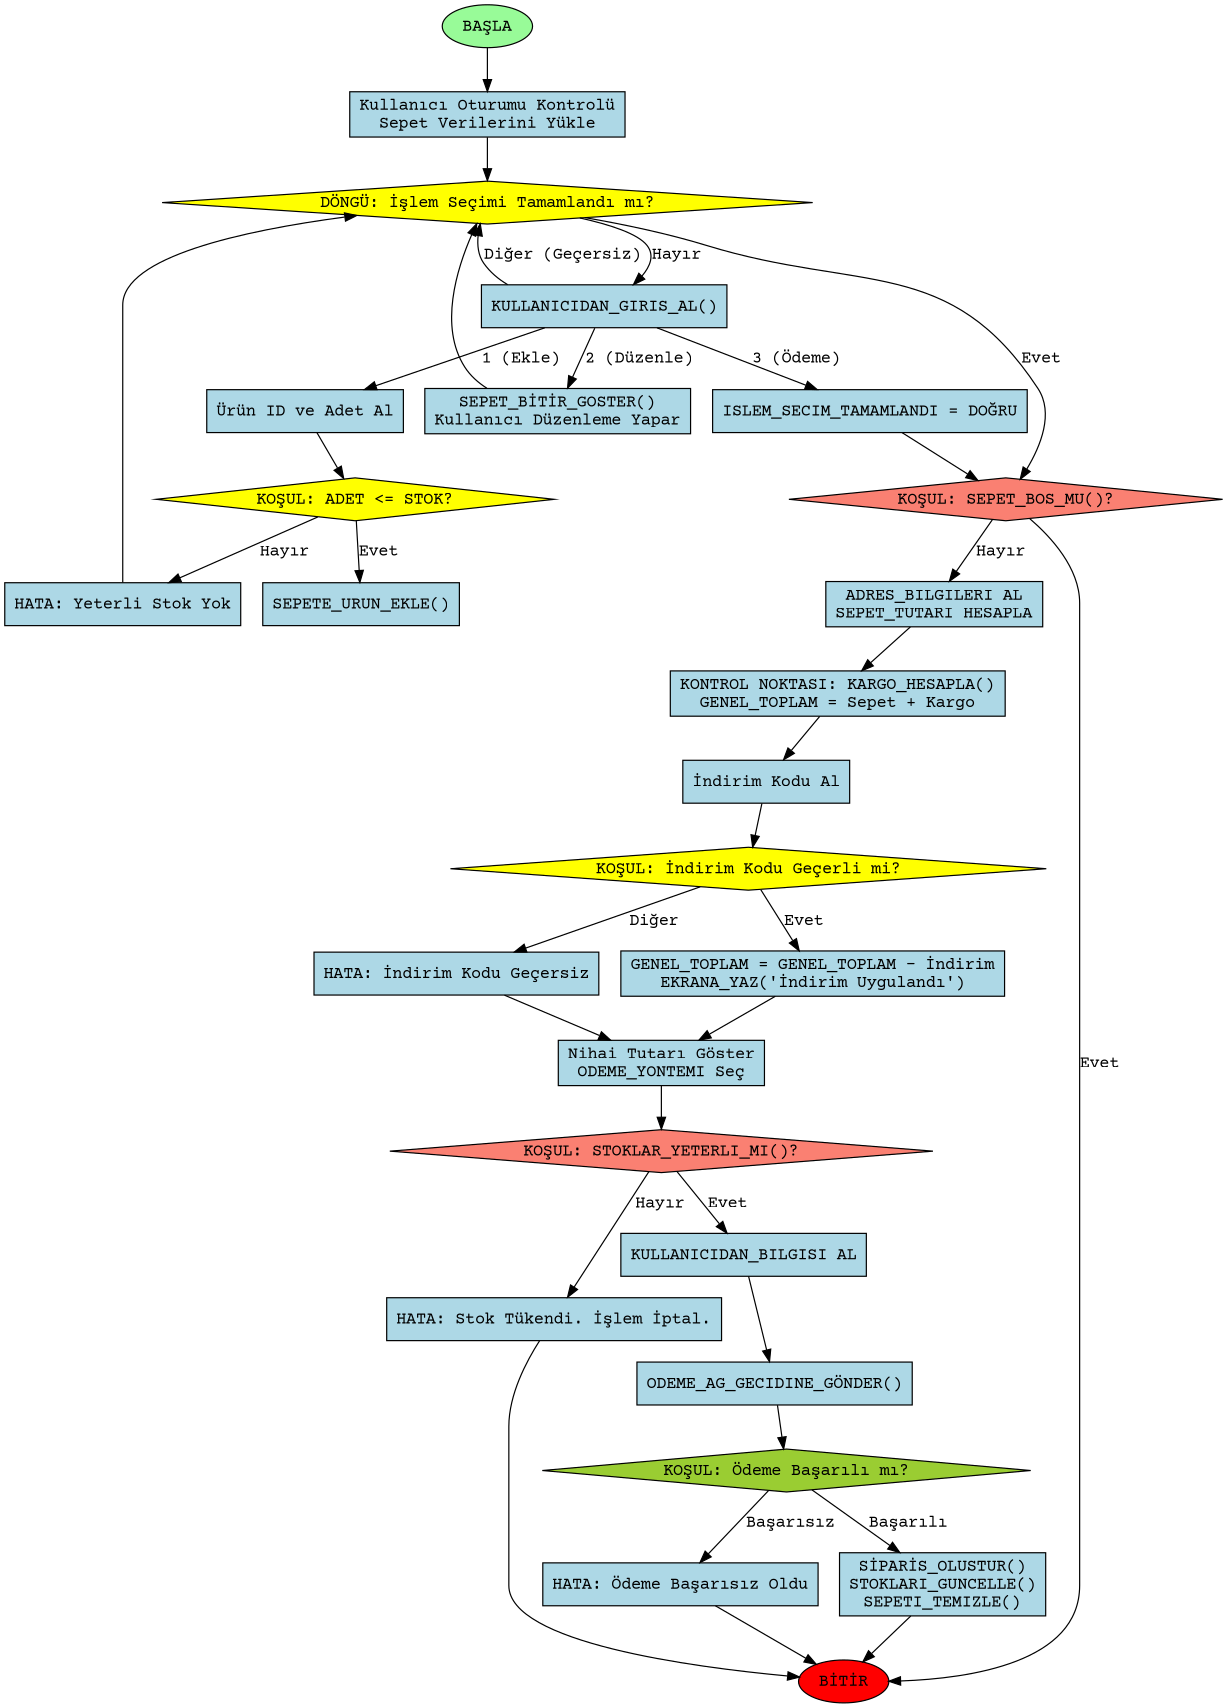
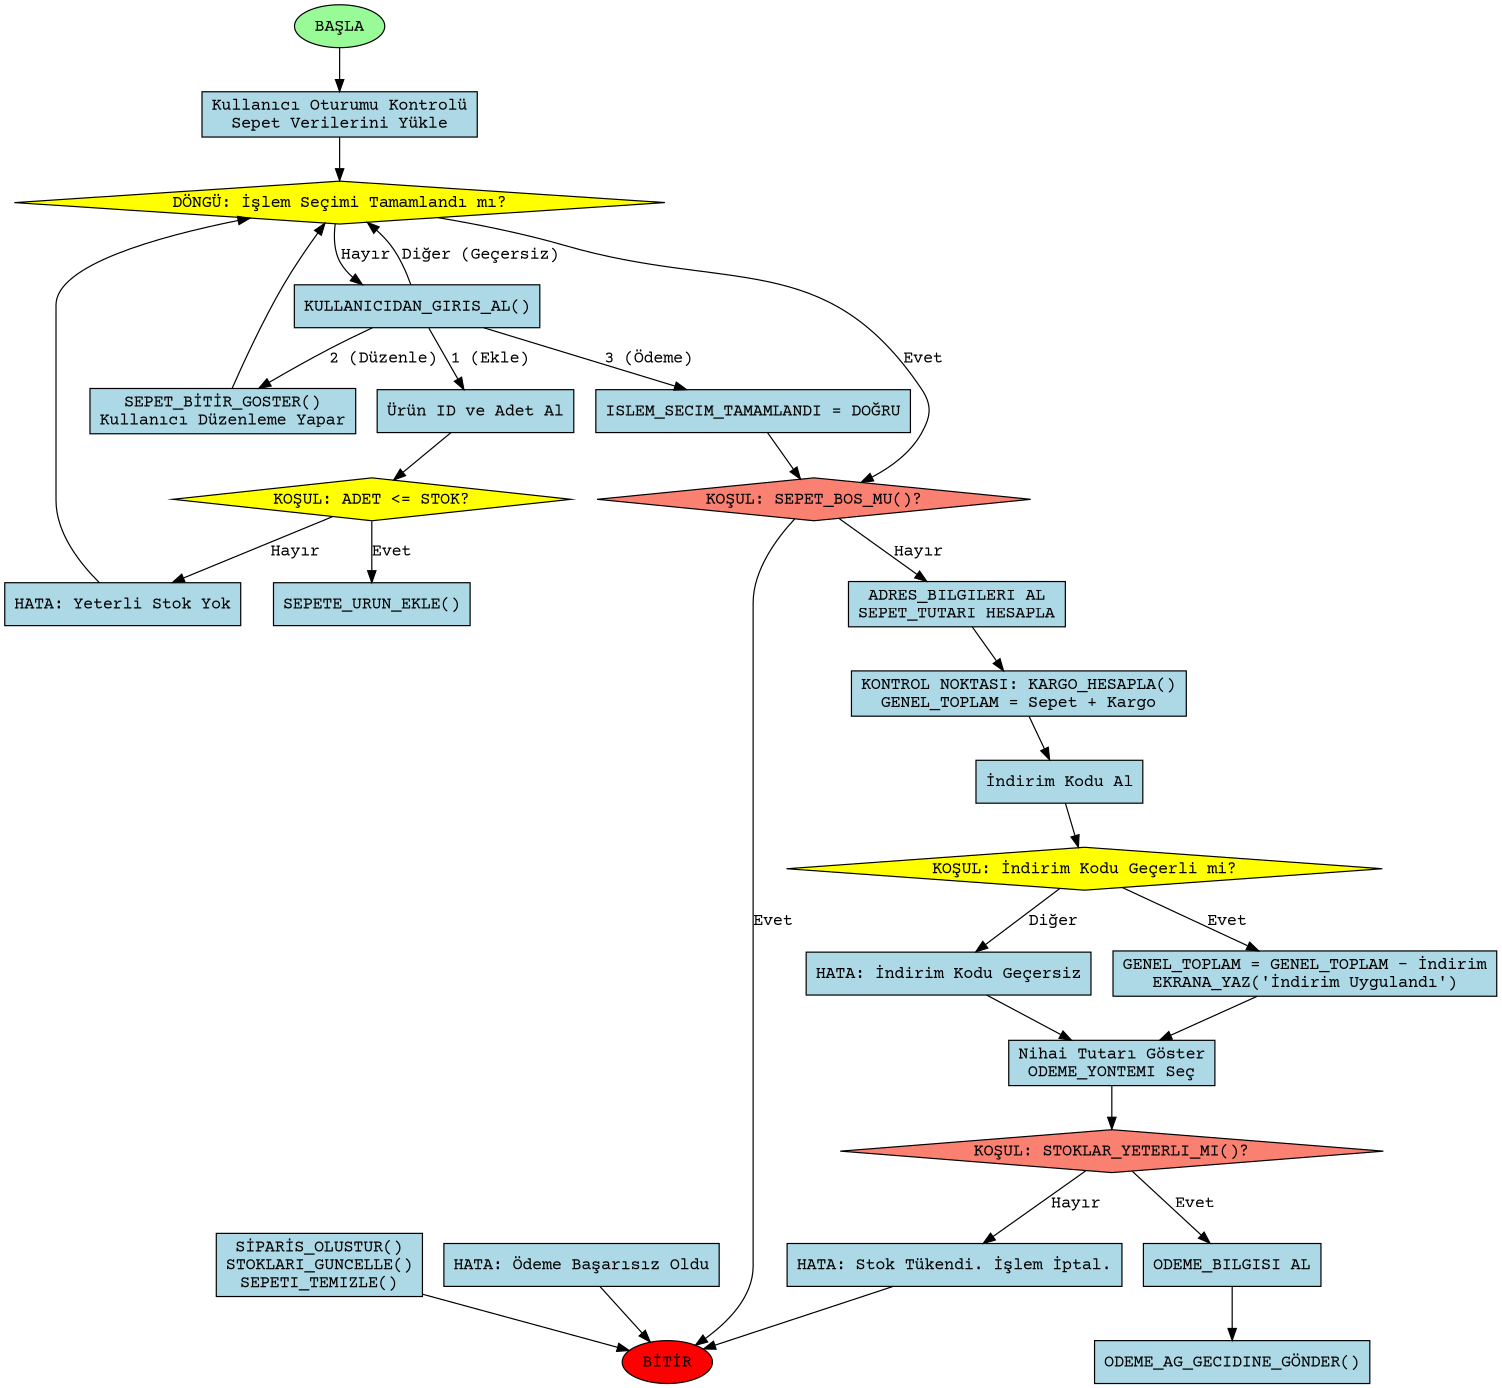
node "KULLANICIDAN_BILGISI AL": label "KULLANICIDAN_BILGISI AL" -> "ODEME_BILGISI AL"
node "KOŞUL: Ödeme Başarılı mı?": removed
